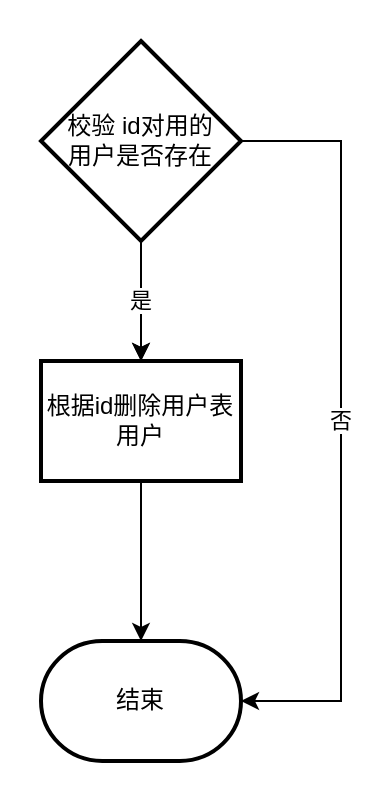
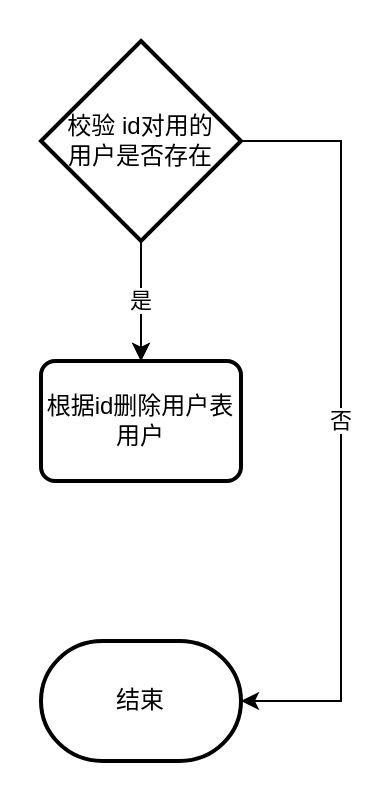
node "根据id删除用户表用户": shape rectangle -> rounded rectangle
edge "根据id删除用户表用户" -> "结束": removed
